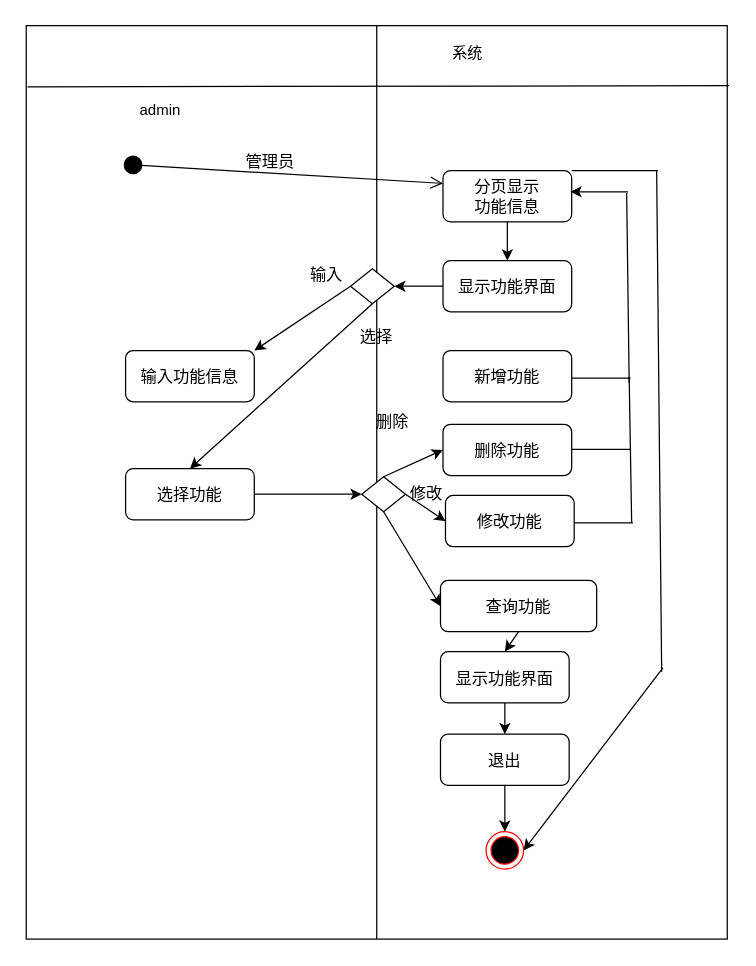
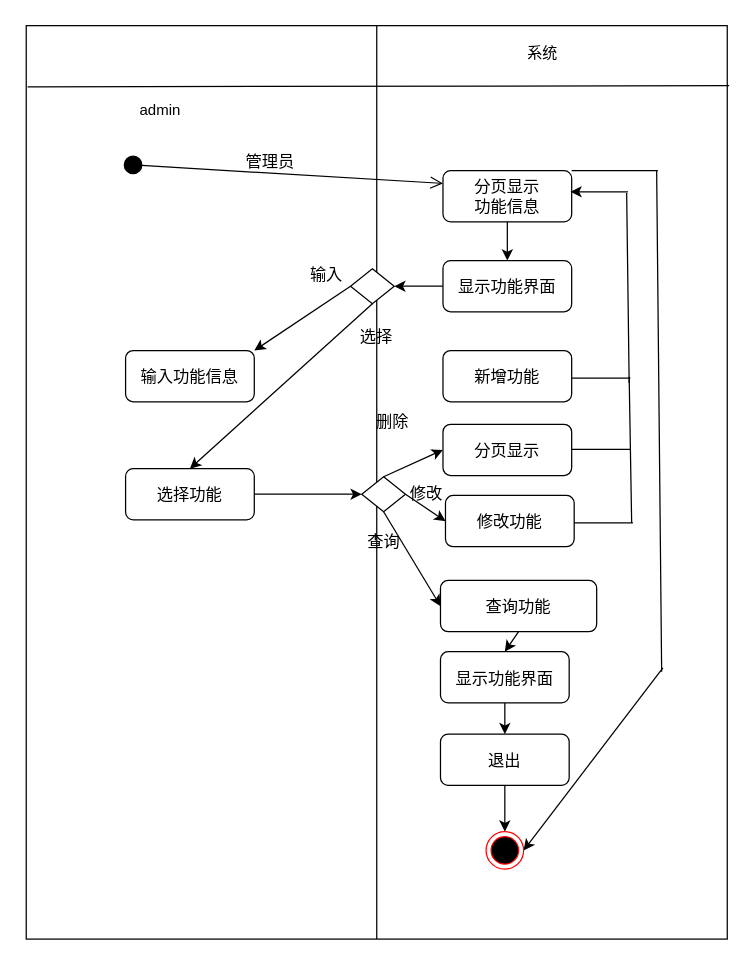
node "系统": moved (468, 53) -> (543, 53)
node "删除功能": label "删除功能" -> "分页显示"
node "查询": added
